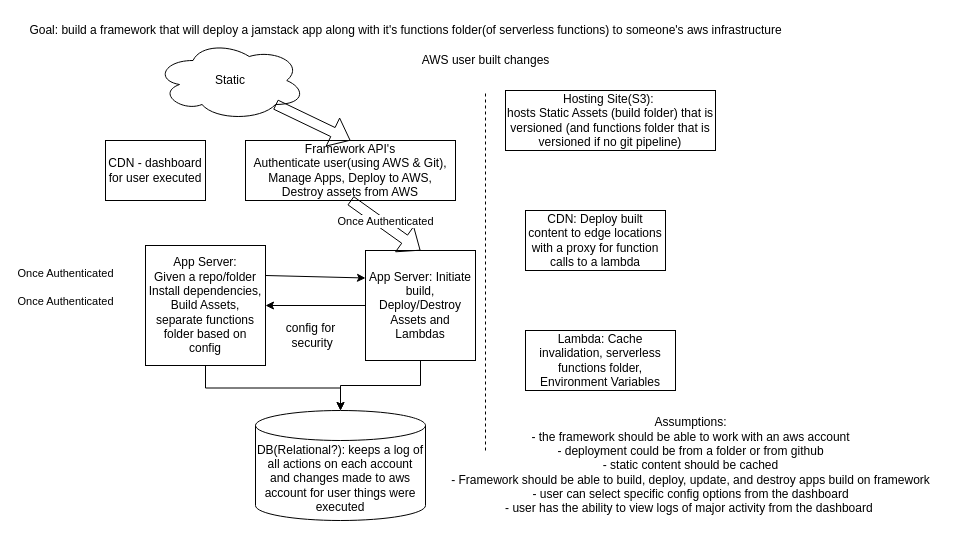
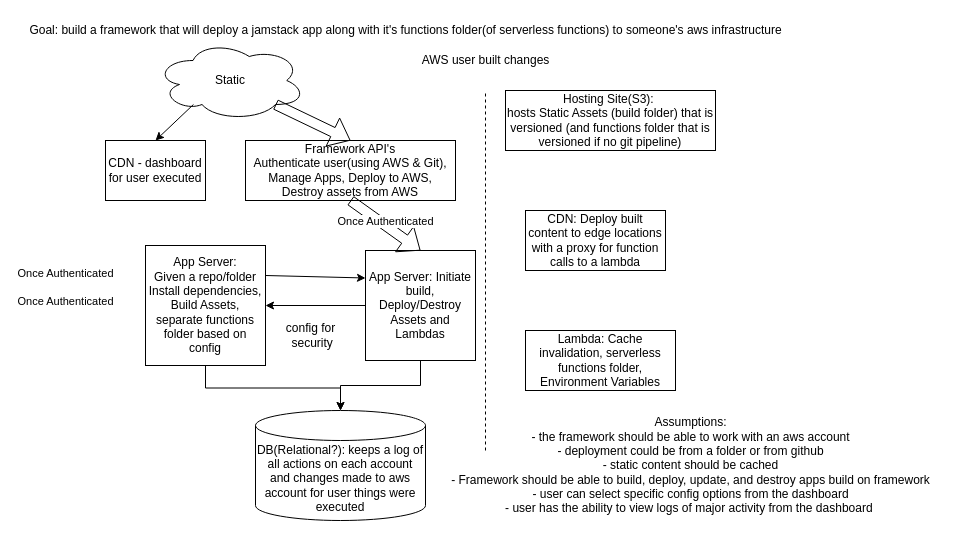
edge "Static" -> "CDN - dashboard for user executed": added
